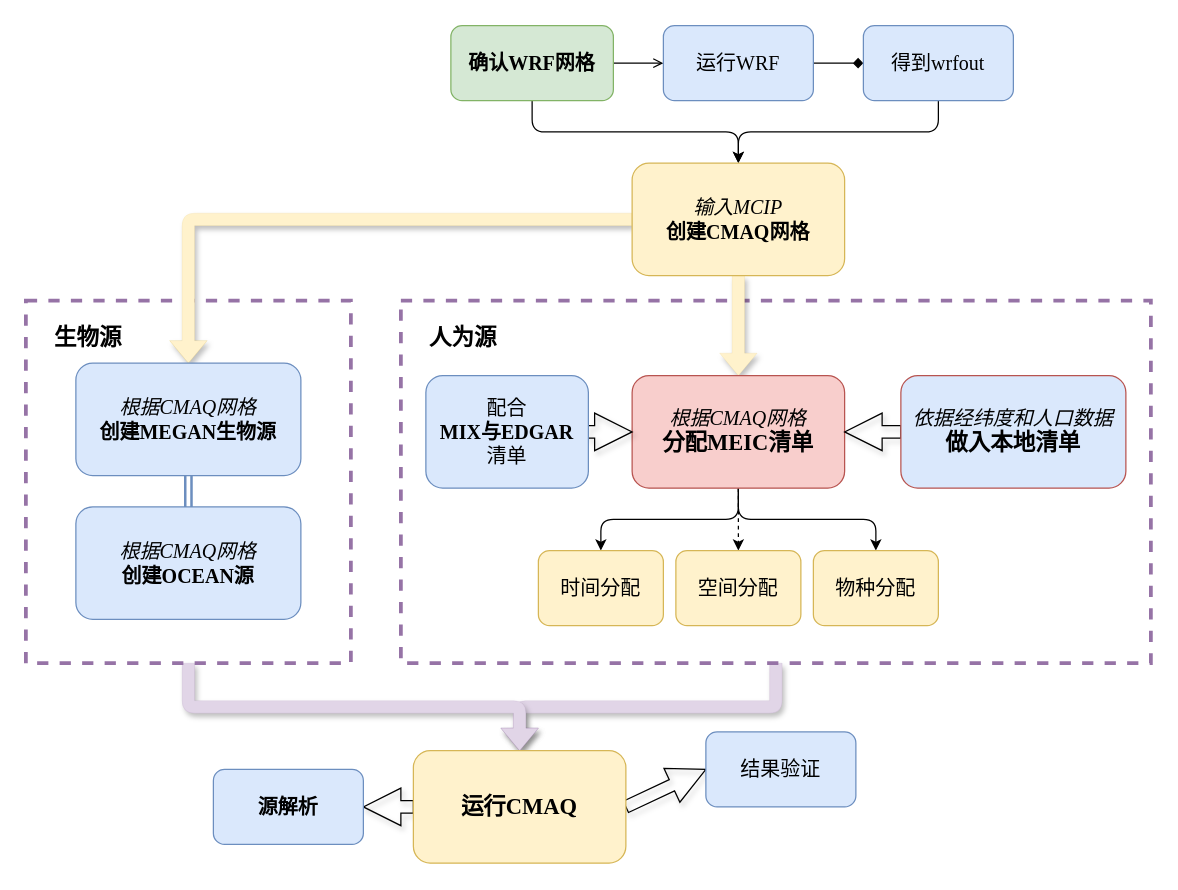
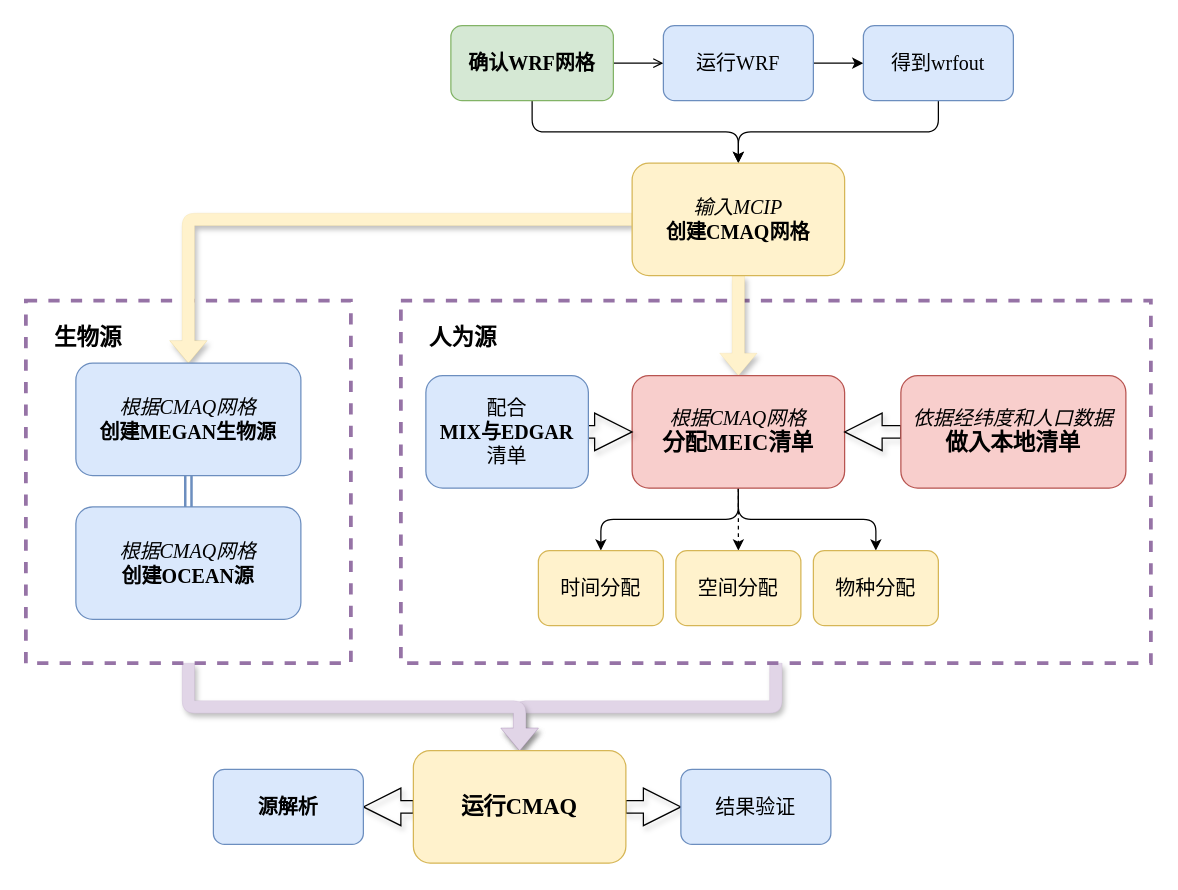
edge "运行WRF" -> "得到wrfout": arrowhead diamond -> classic
node "依据经纬度和人口数据 做入本地清单": fillcolor #dae8fc -> #f8cecc
node "结果验证": moved (781, 769) -> (756, 807)
